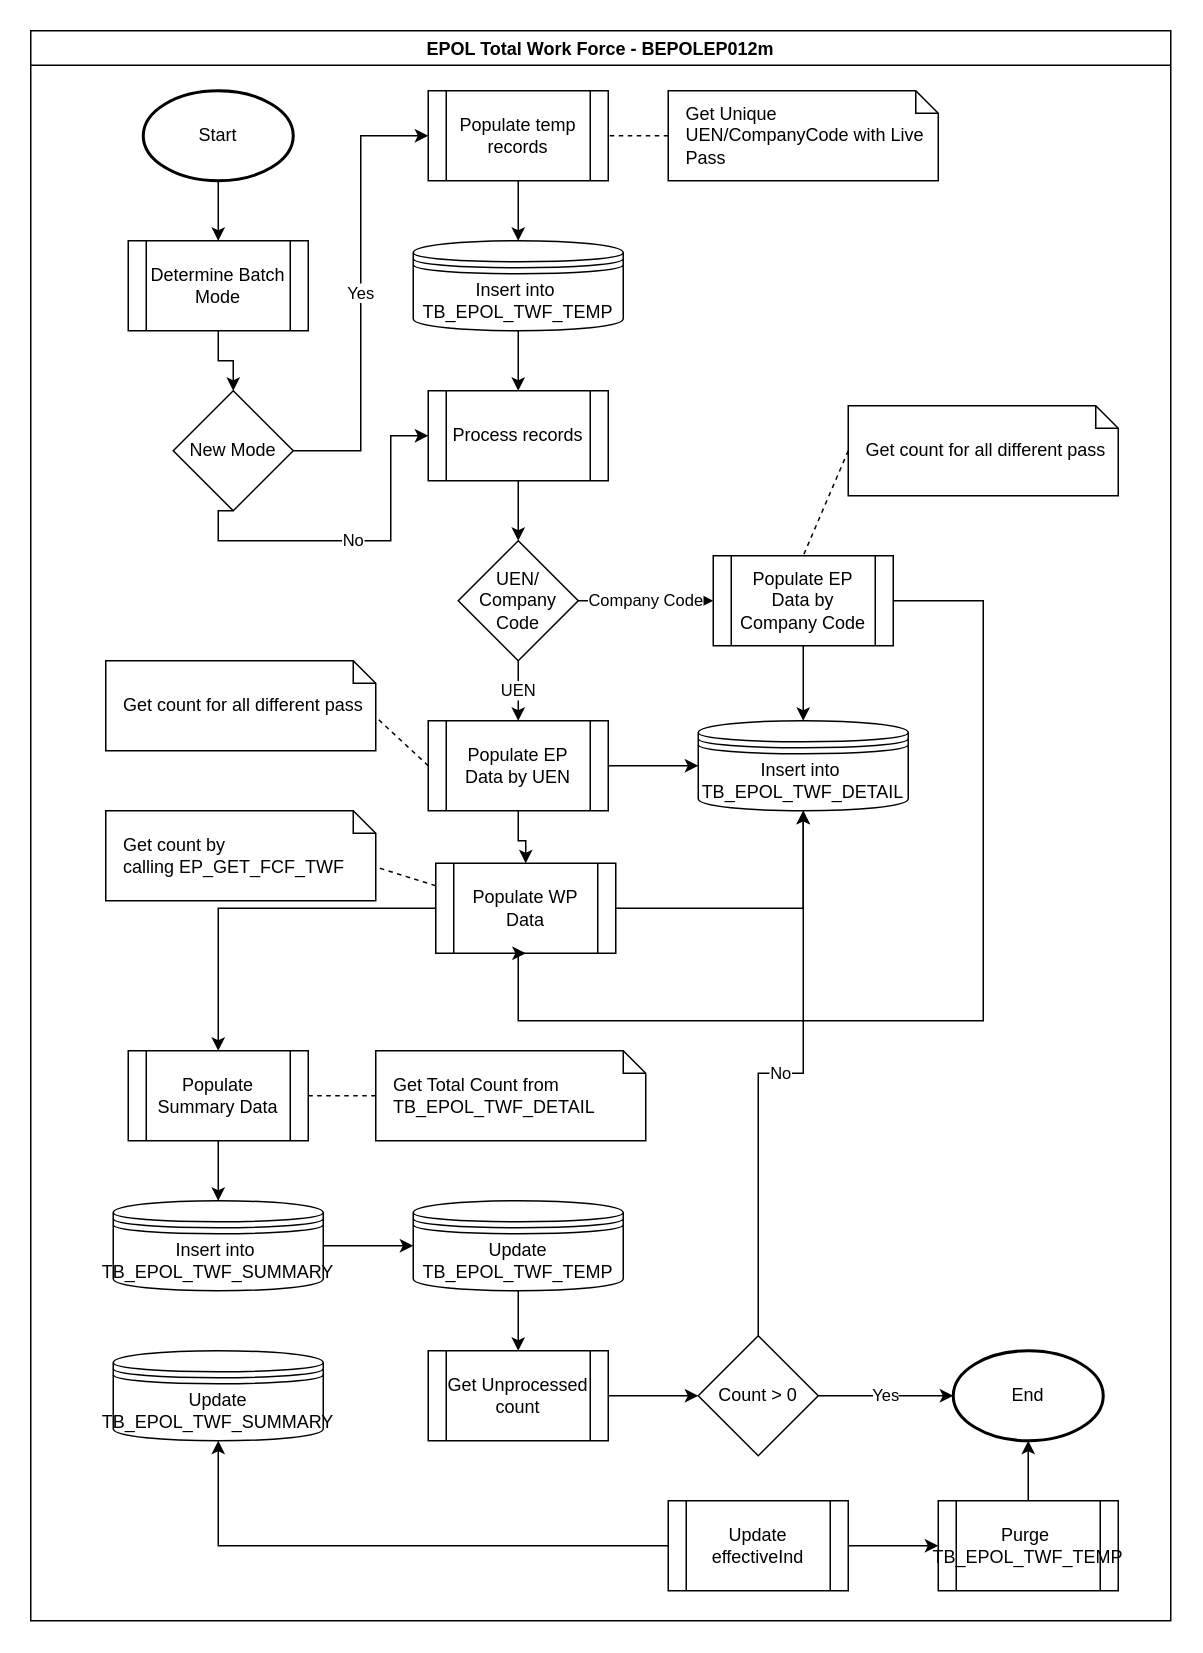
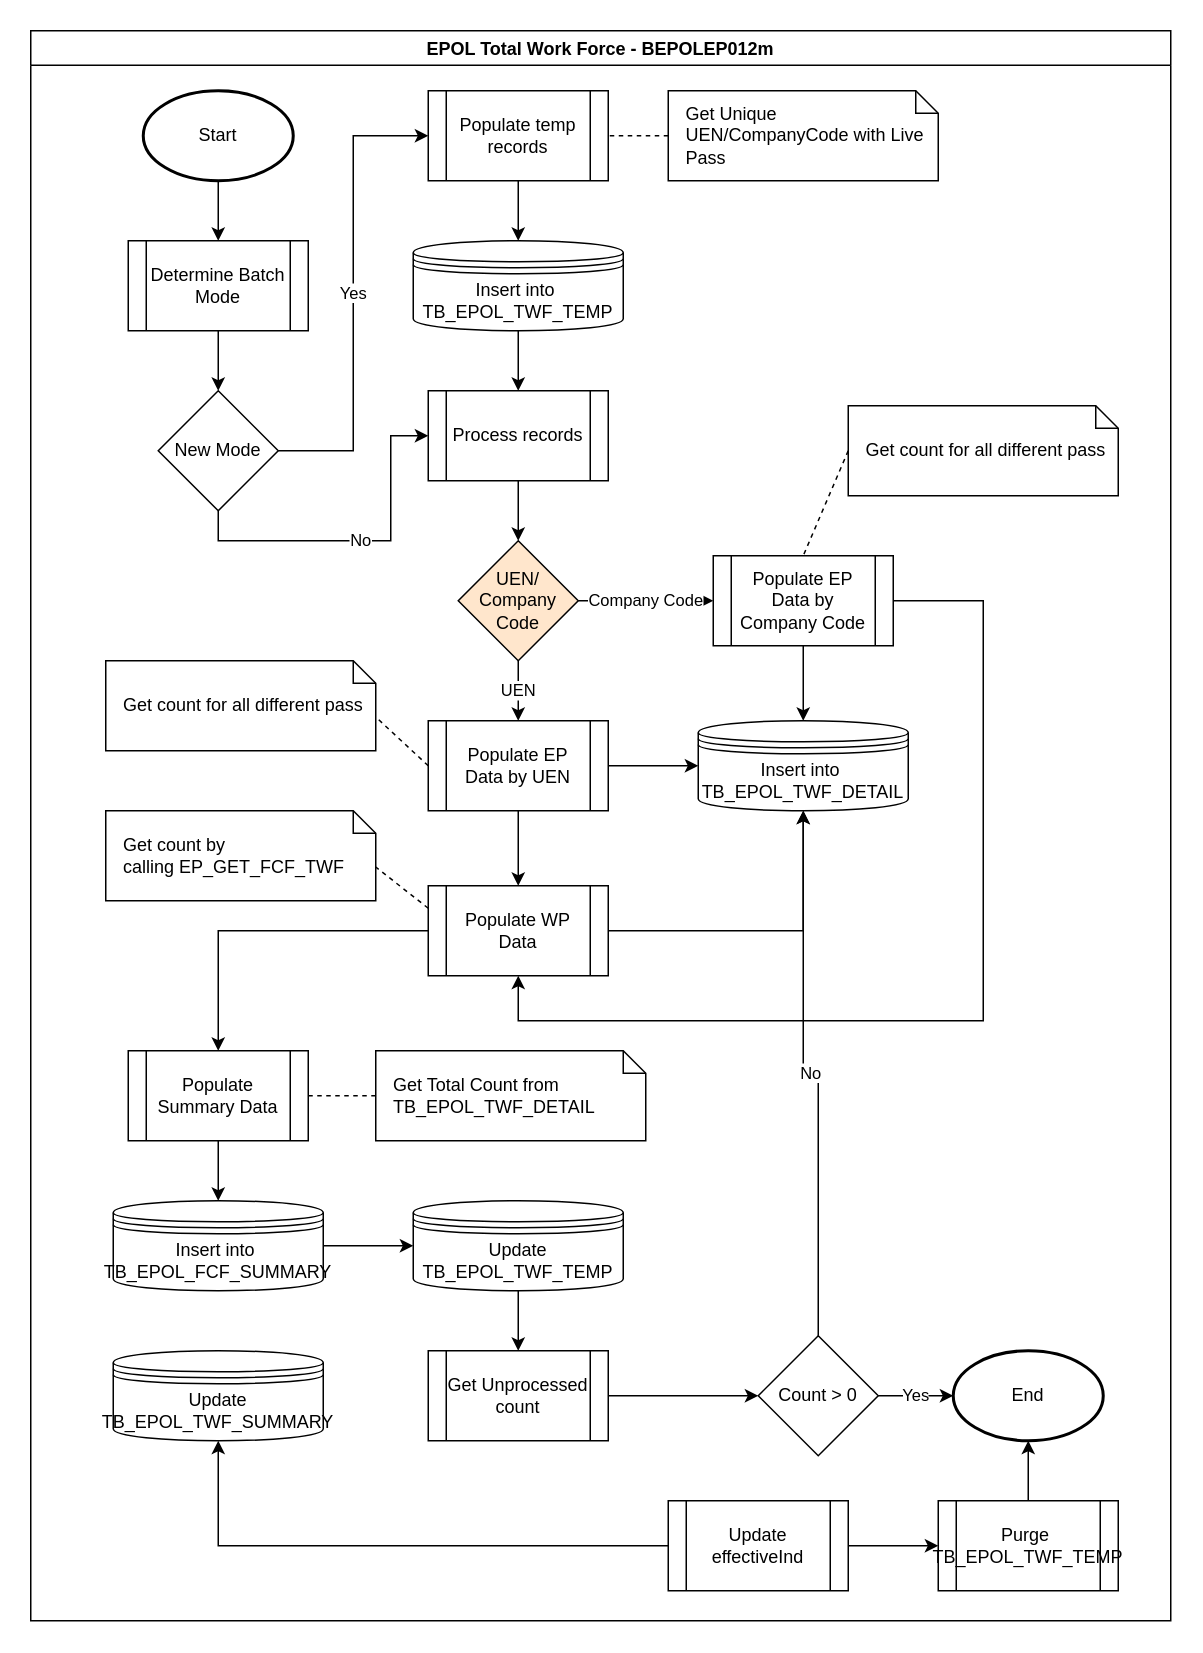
node "New Mode": moved (233, 451) -> (218, 451)
node "UEN/ Company Code": fillcolor #ffffff -> #ffe6cc
node "Populate WP Data": moved (526, 908) -> (518, 931)
node "Insert into TB_EPOL_TWF_SUMMARY": label "Insert into TB_EPOL_TWF_SUMMARY" -> "Insert into TB_EPOL_FCF_SUMMARY"
node "Count > 0": moved (758, 1396) -> (818, 1396)
